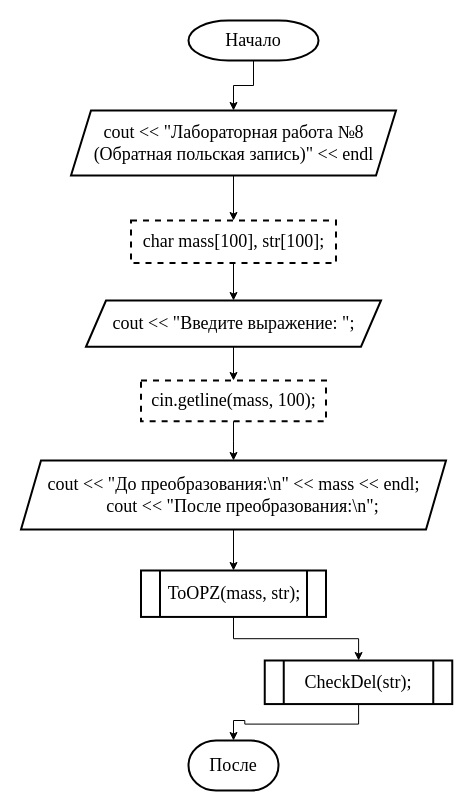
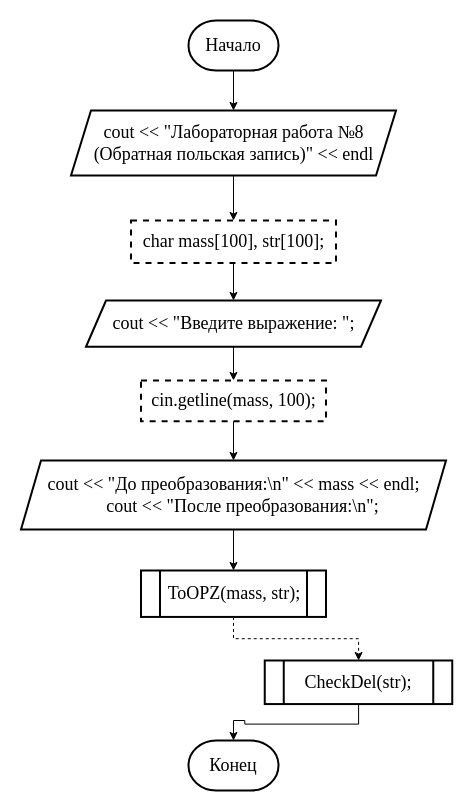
node "Начало": size 130x40 -> 90x50
edge "ToOPZ(mass, str);" -> "CheckDel(str);": style solid -> dashed
node "После": label "После" -> "Конец"
